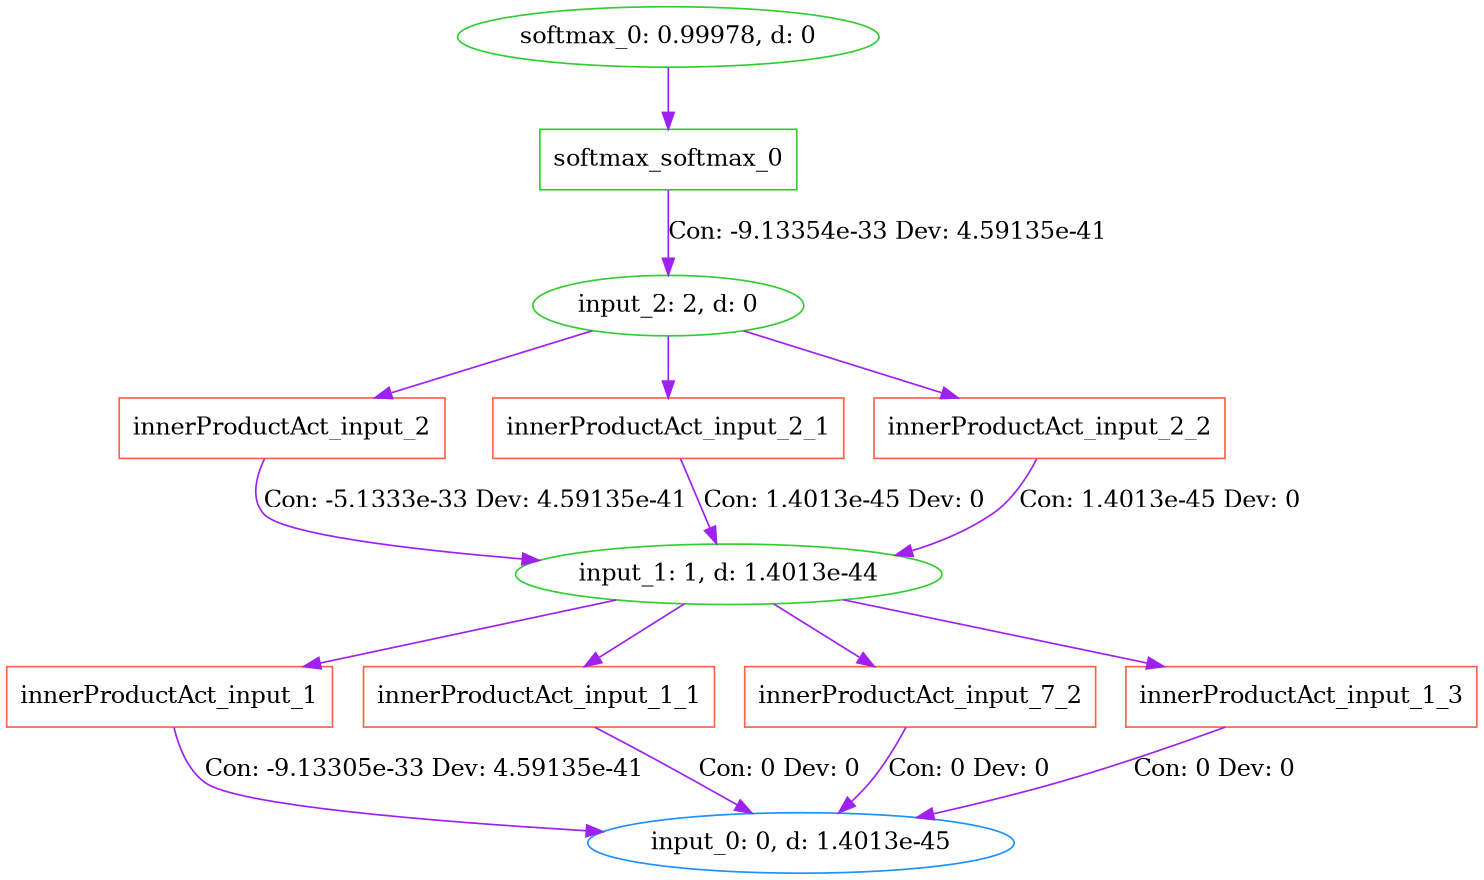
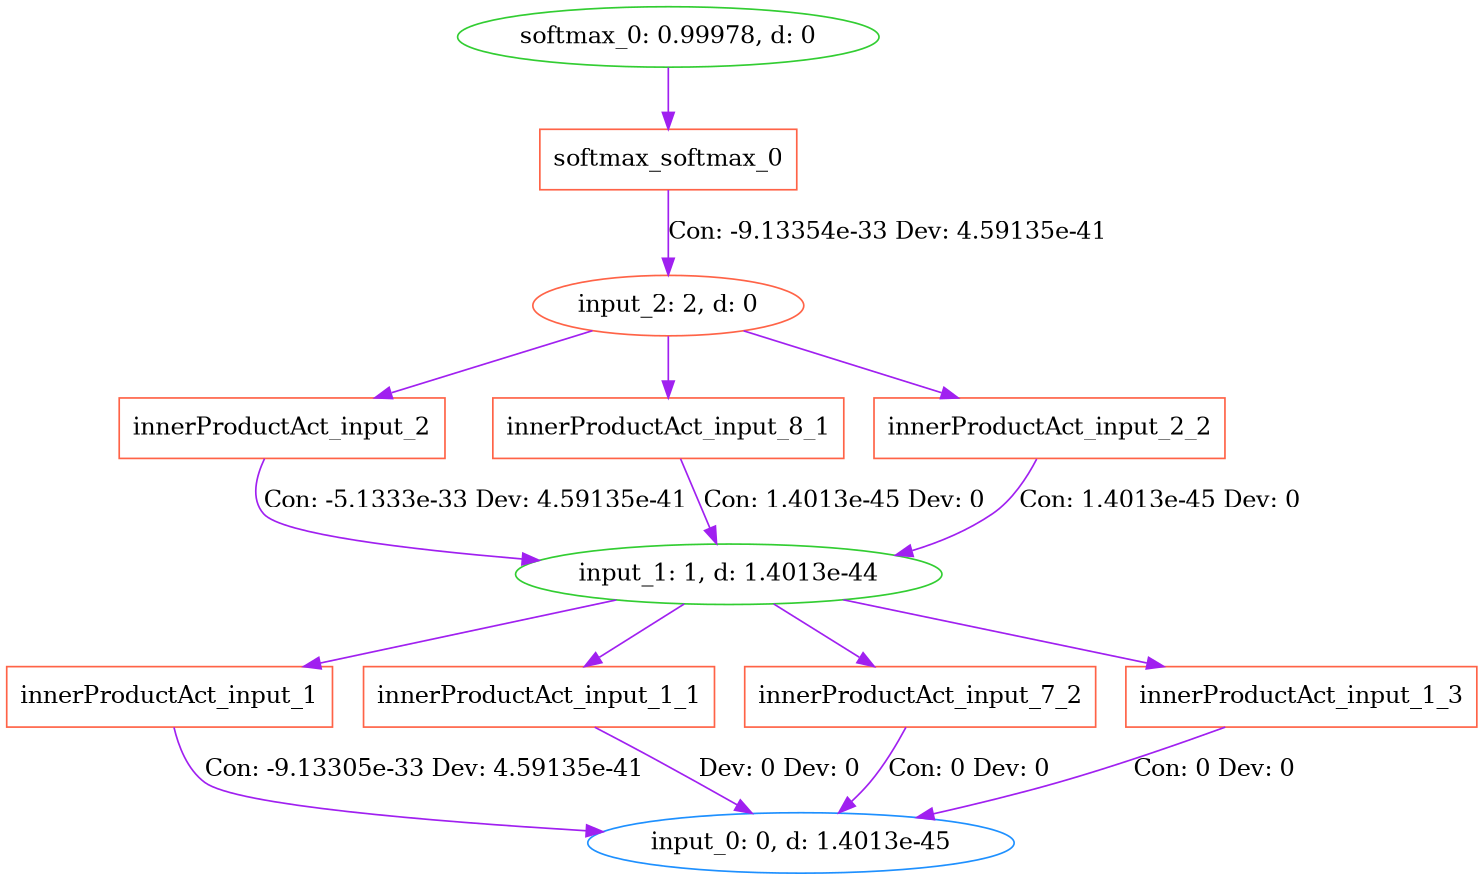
node "softmax_softmax_0": color limegreen -> tomato
node "input_2: 2, d: 0": color limegreen -> tomato
node "innerProductAct_input_2_1": label "innerProductAct_input_2_1" -> "innerProductAct_input_8_1"
edge "innerProductAct_input_1_1" -> "input_0: 0, d: 1.4013e-45": label "Con: 0 Dev: 0" -> "Dev: 0 Dev: 0"
